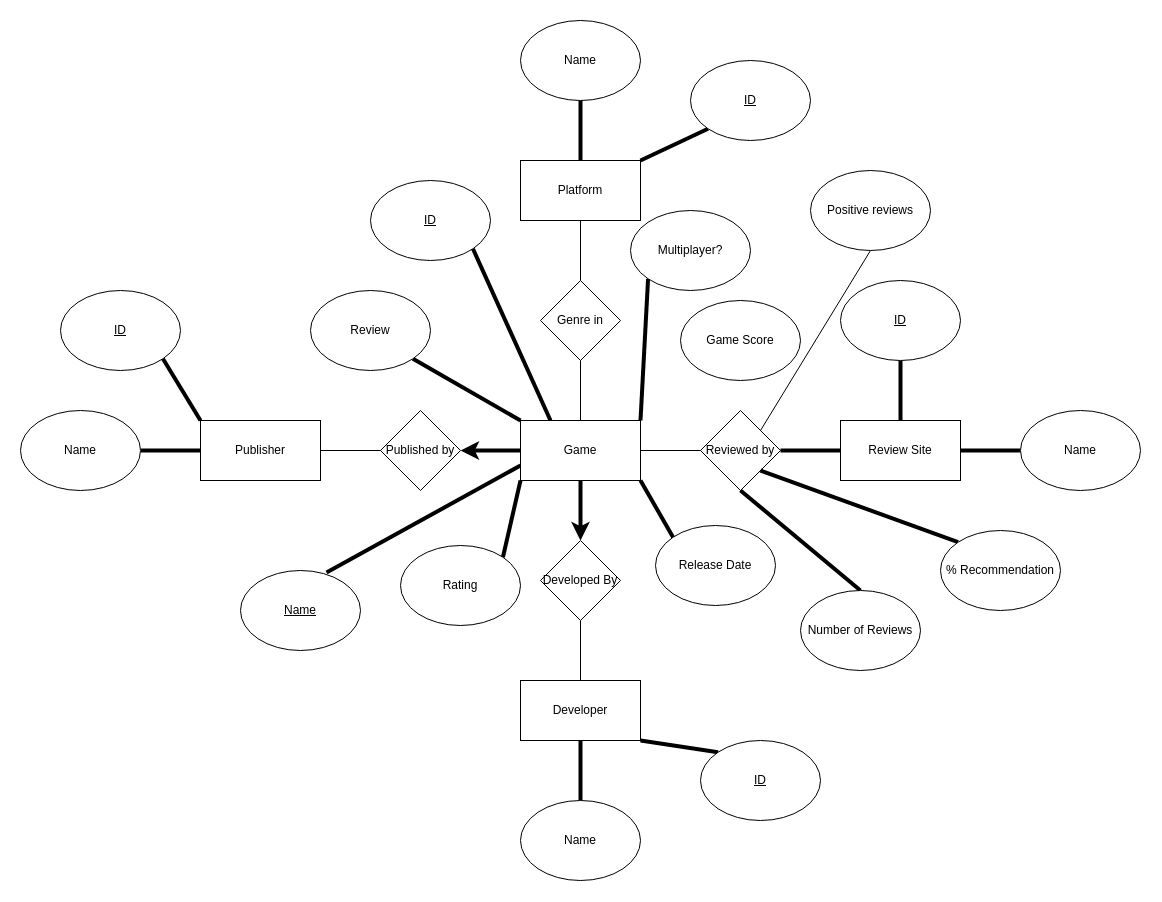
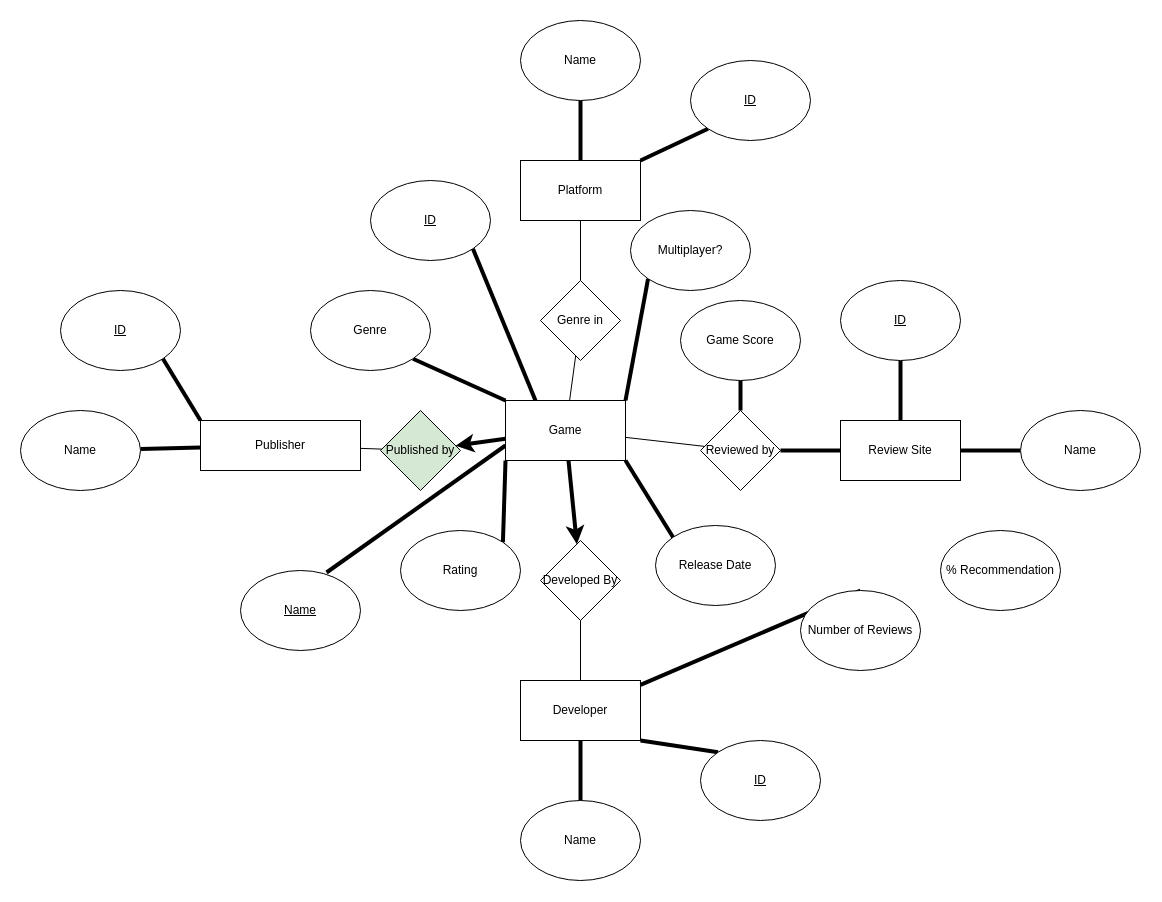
node "Positive reviews": removed
node "Review": label "Review" -> "Genre"
edge "Positive reviews" -- "Reviewed by": removed
edge "Game Score" -- "Reviewed by": added
node "Publisher": size 120x60 -> 160x50
node "Published by": fillcolor #ffffff -> #d5e8d4
node "Game": moved (581, 451) -> (566, 431)
edge "Reviewed by" -- "% Recommendation": removed
edge "Reviewed by" -- "Number of Reviews": now "Developer" -- "Number of Reviews"
node "Rating": moved (461, 586) -> (461, 571)
